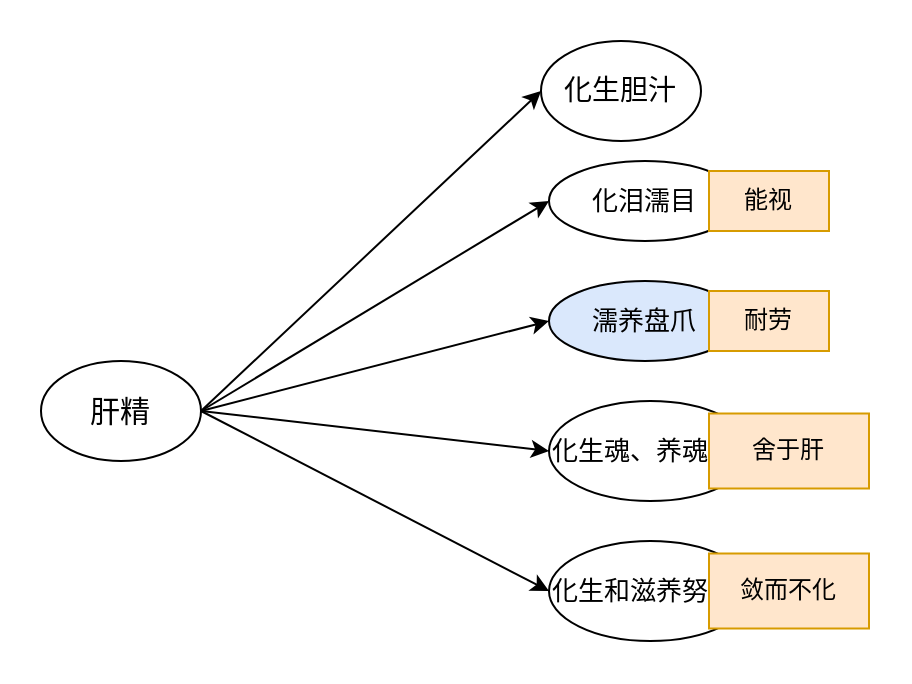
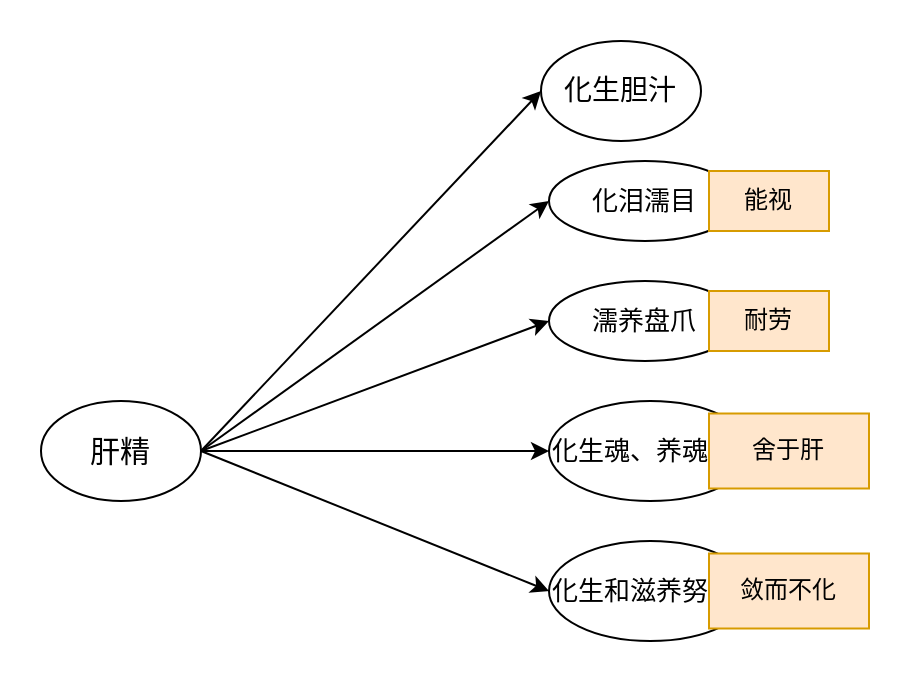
node "濡养盘爪": fillcolor #dae8fc -> #ffffff
node "肝精": moved (121, 411) -> (121, 451)
